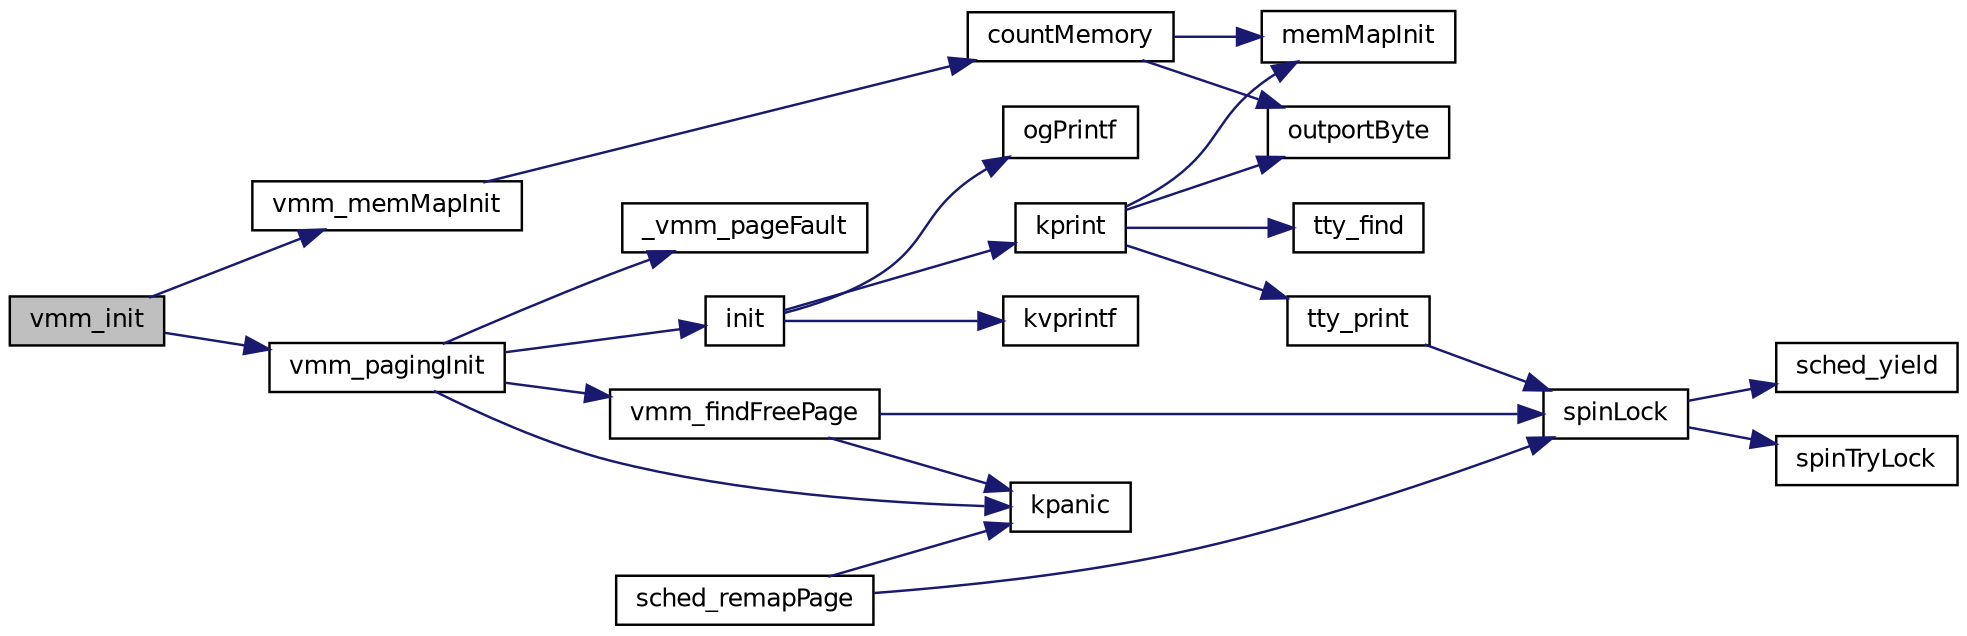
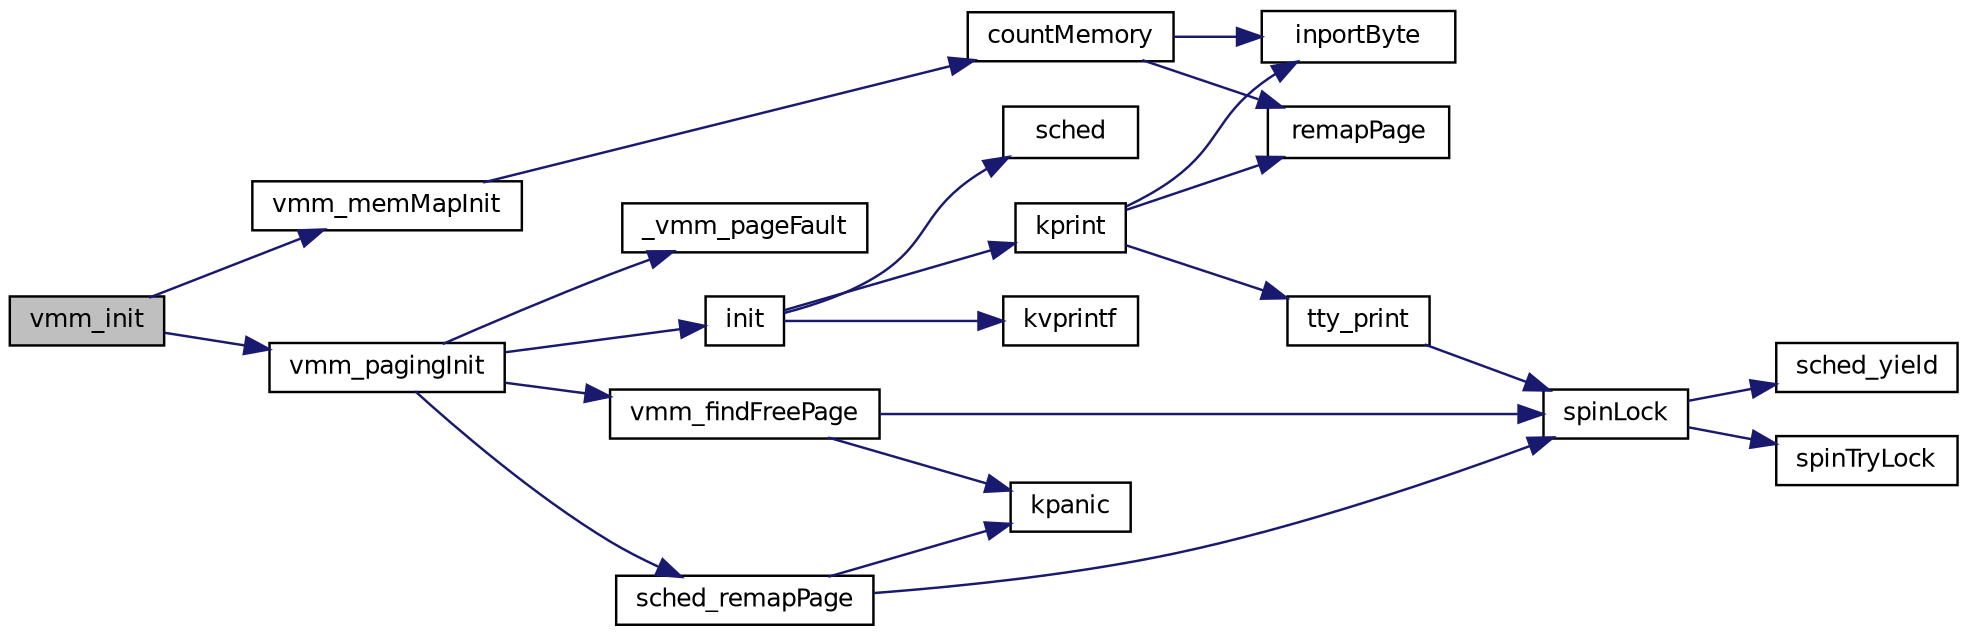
node "memMapInit": label "memMapInit" -> "inportByte"
node "ogPrintf": label "ogPrintf" -> "sched"
node "outportByte": label "outportByte" -> "remapPage"
node "tty_find": removed
edge "vmm_pagingInit" -> "kpanic": now "vmm_pagingInit" -> "sched_remapPage"
